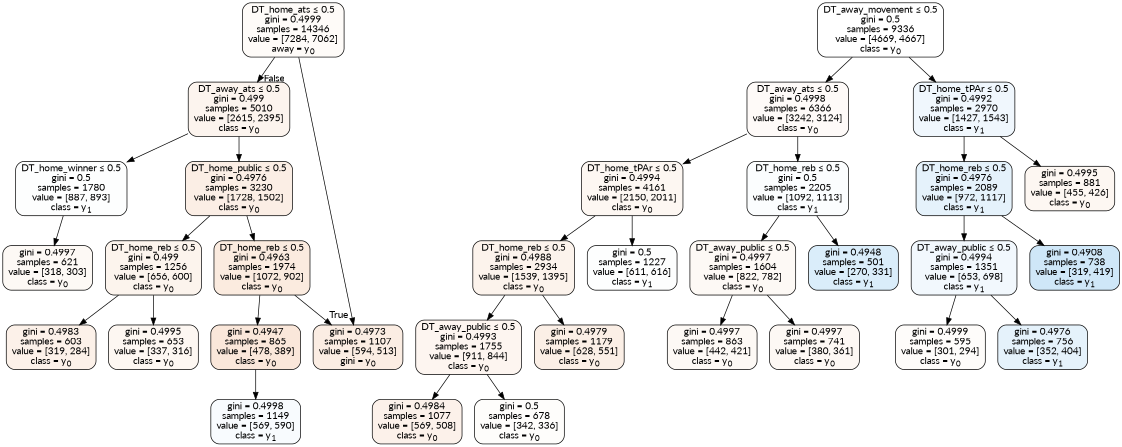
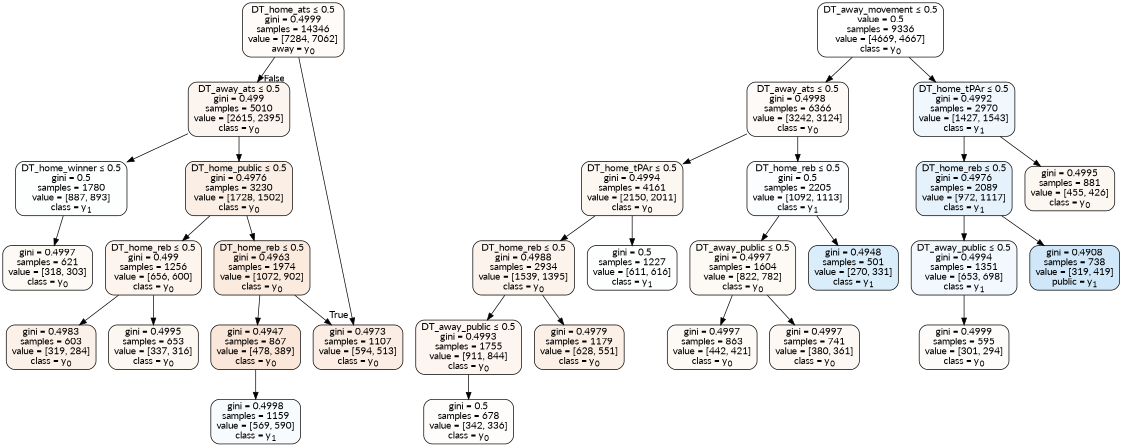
node "DT_away_movement ≤ 0.5": text "gini = 0.5" -> "value = 0.5"
node "gini = 0.4908": text "class = y" -> "public = y"
node "gini = 0.4947": text "samples = 865" -> "samples = 867"
node "gini = 0.4976": removed
node "gini = 0.4973": text "gini = y" -> "class = y"
node "gini = 0.4998": text "samples = 1149" -> "samples = 1159"
node "gini = 0.4984": removed
